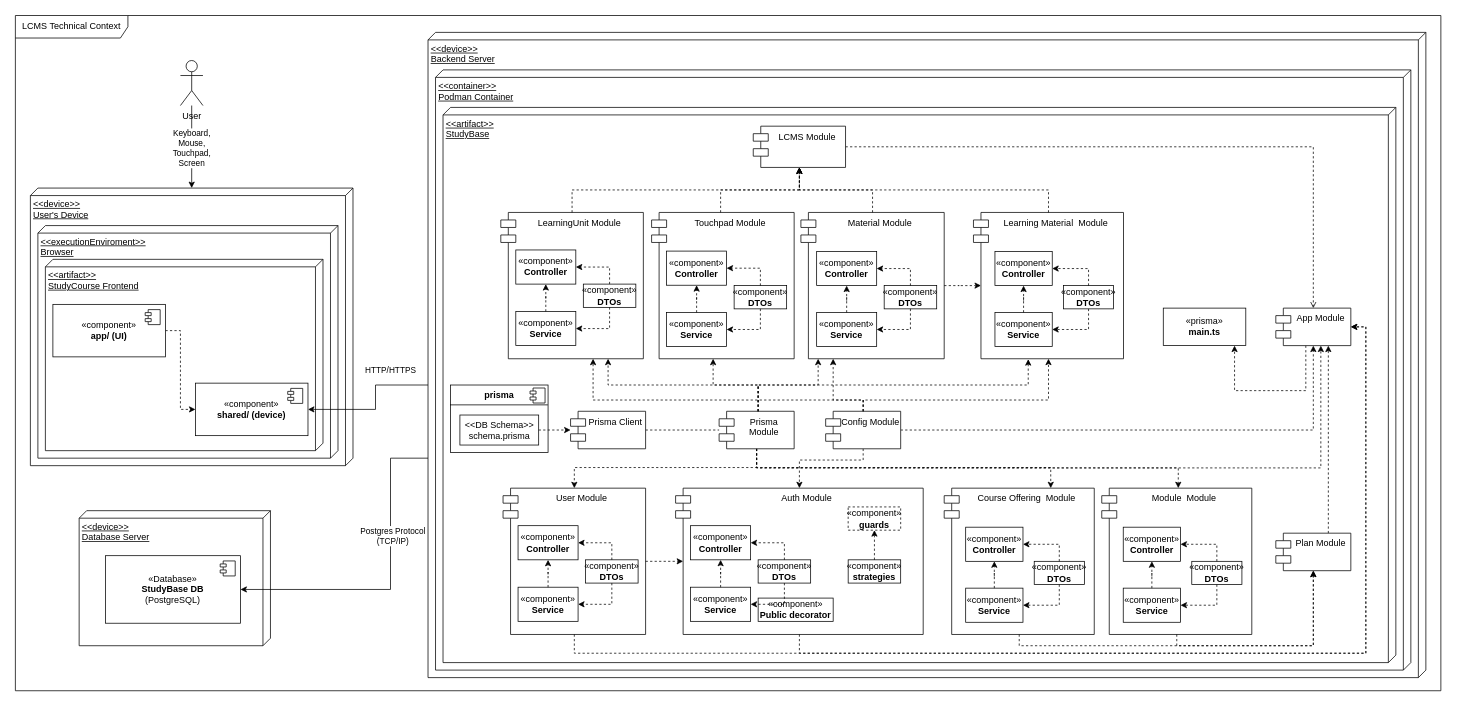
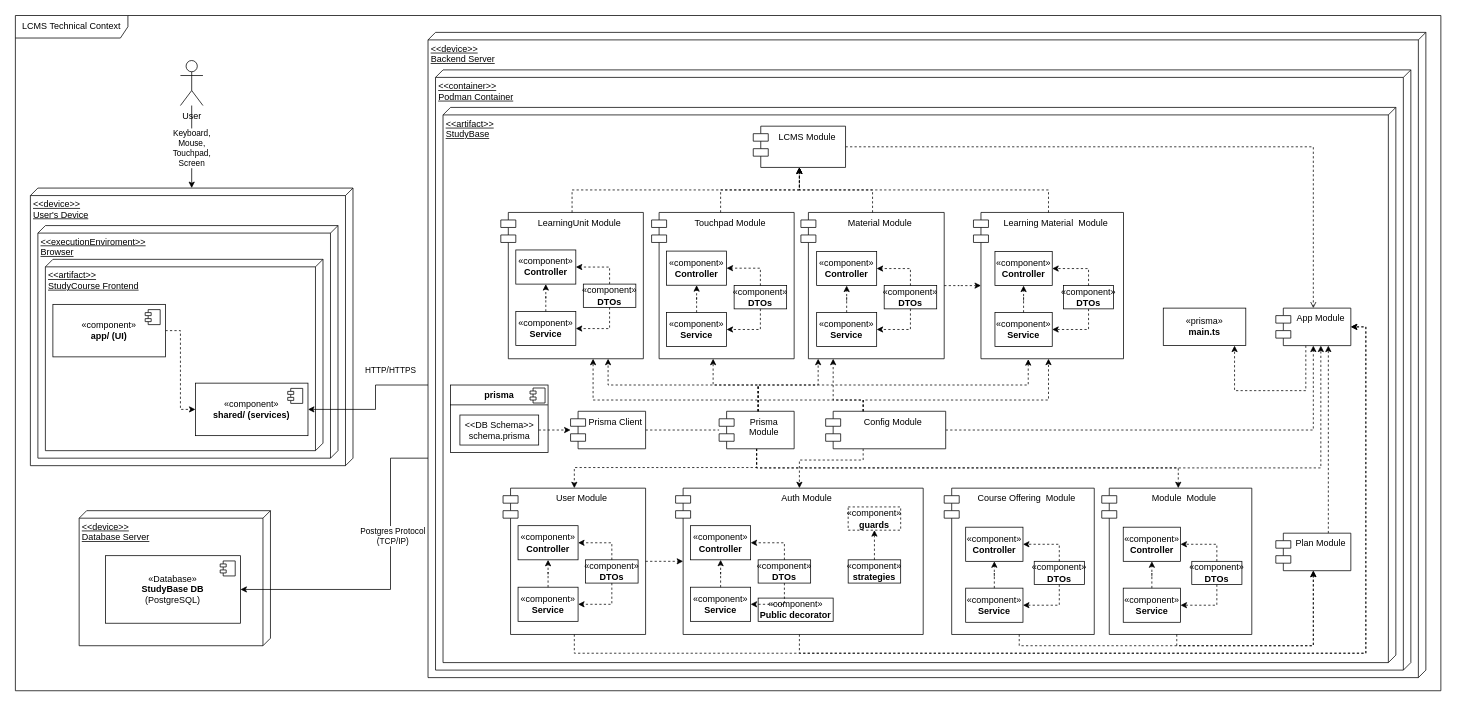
node "«component» shared/ (device)": label "«component» shared/ (device)" -> "«component» shared/ (services)"
node "Config Module": size 75x38 -> 120x38
edge "Prisma Module" -> "Course Offering Module": removed
